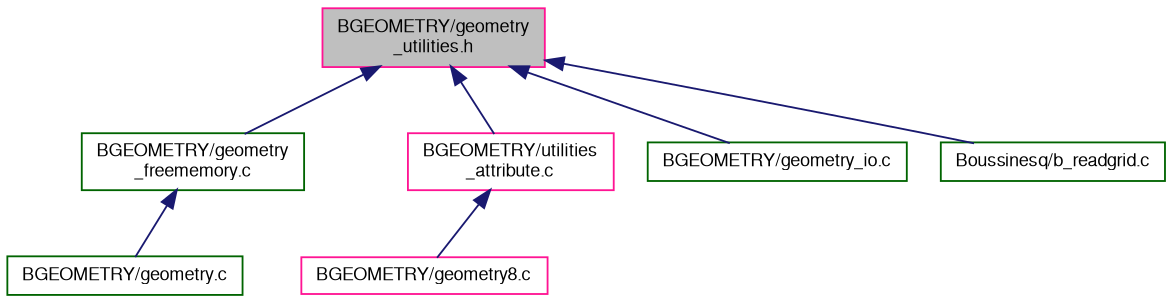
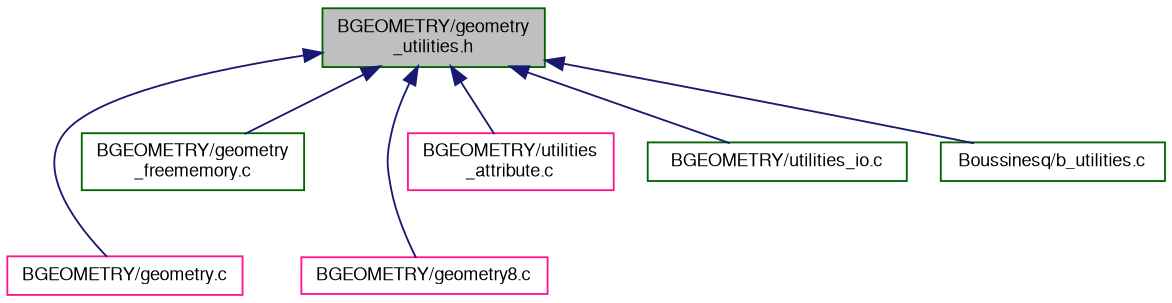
node "BGEOMETRY/geometry _utilities.h": color deeppink -> darkgreen
node "BGEOMETRY/geometry_io.c": label "BGEOMETRY/geometry_io.c" -> "BGEOMETRY/utilities_io.c"
node "Boussinesq/b_readgrid.c": label "Boussinesq/b_readgrid.c" -> "Boussinesq/b_utilities.c"
edge "BGEOMETRY/geometry.c" -> "BGEOMETRY/geometry _freememory.c": now "BGEOMETRY/geometry.c" -> "BGEOMETRY/geometry _utilities.h"
edge "BGEOMETRY/geometry8.c" -> "BGEOMETRY/utilities _attribute.c": now "BGEOMETRY/geometry8.c" -> "BGEOMETRY/geometry _utilities.h"
node "BGEOMETRY/geometry.c": color darkgreen -> deeppink
